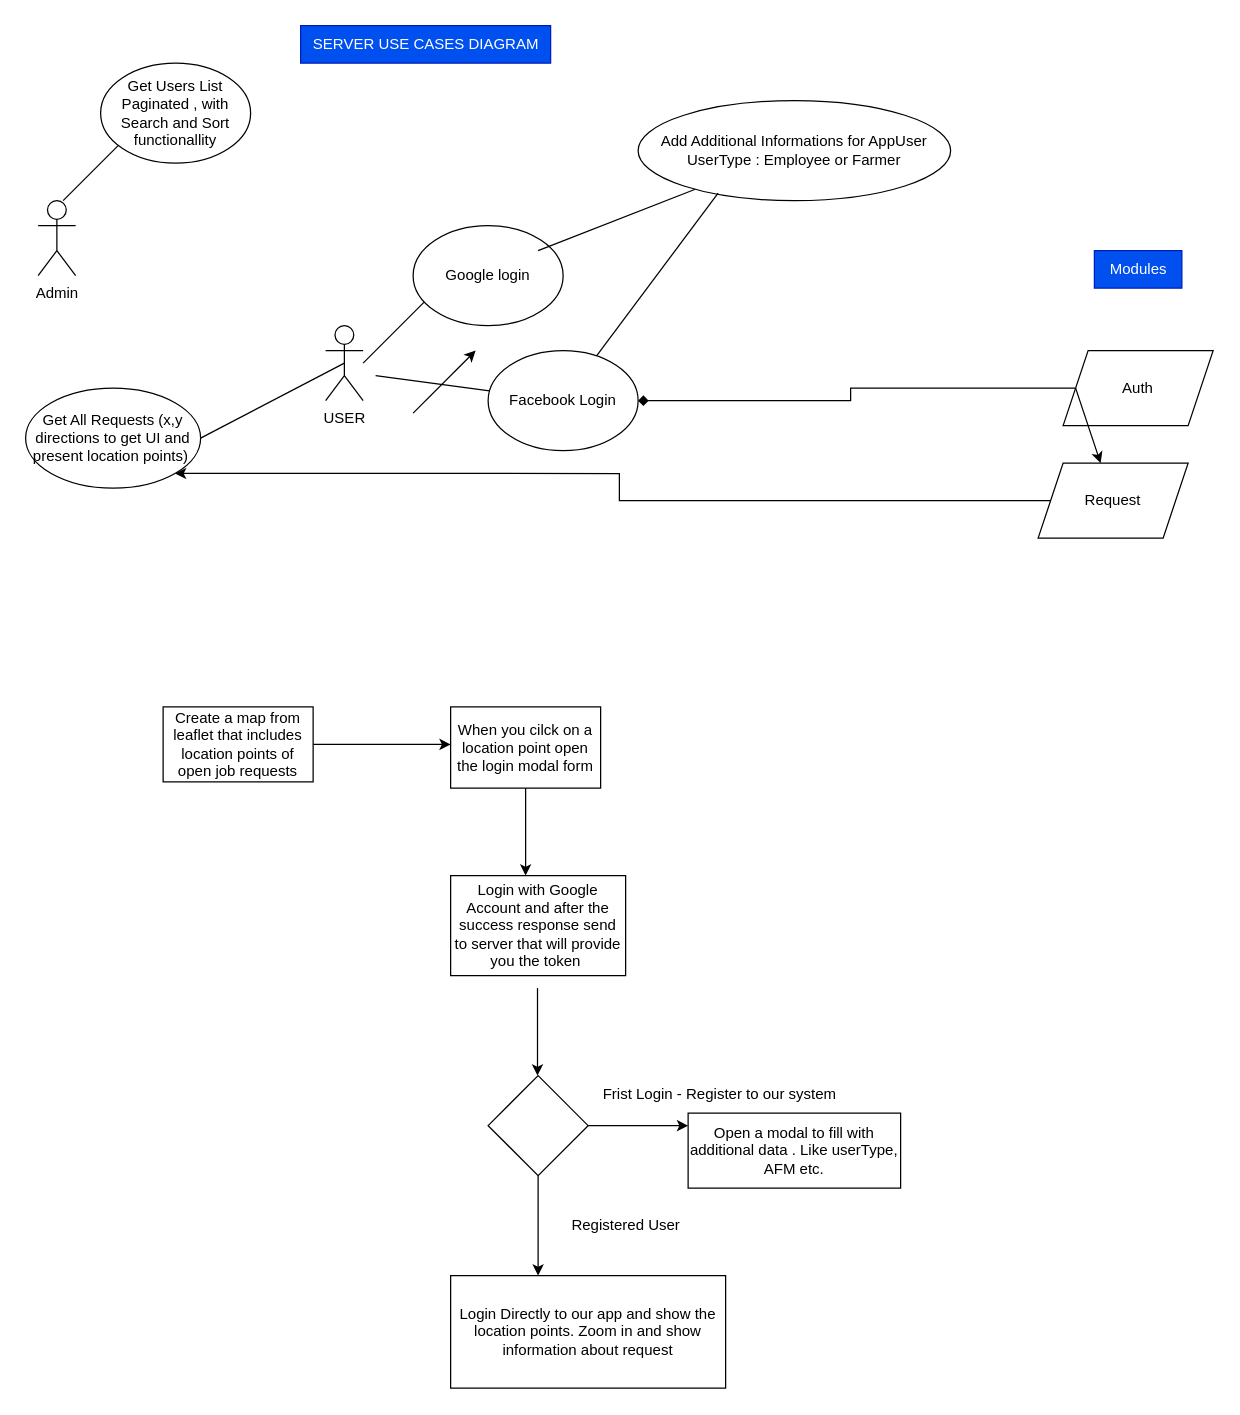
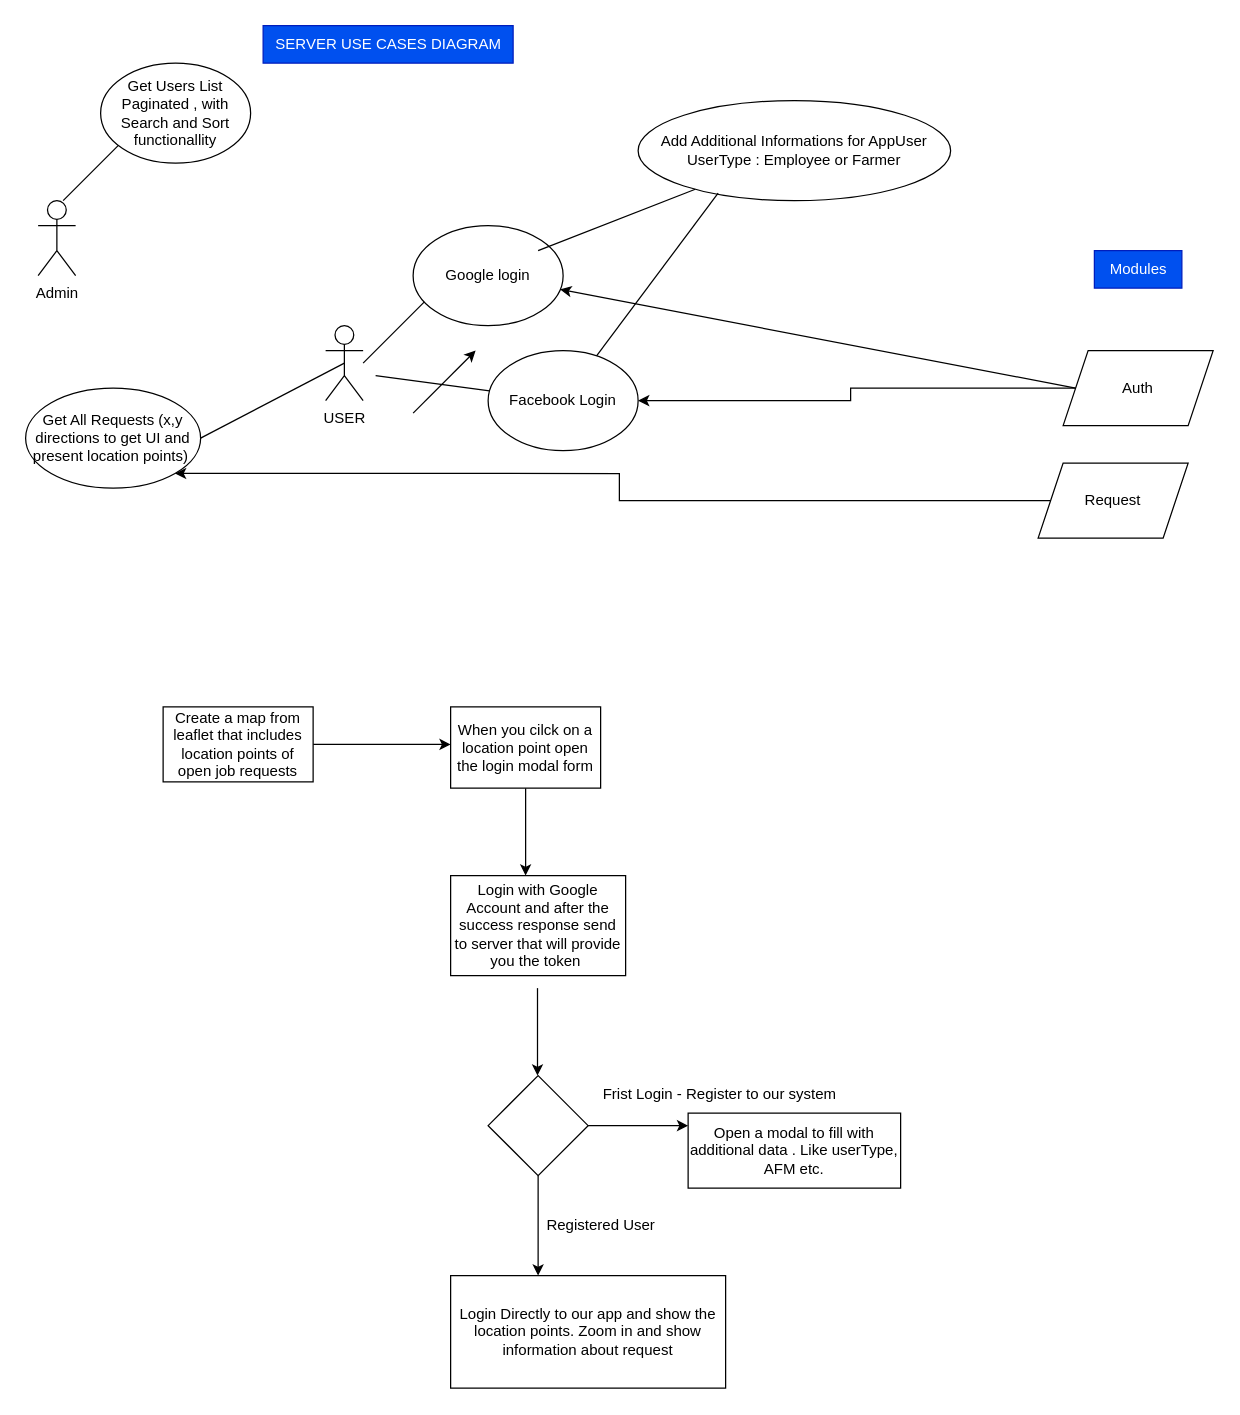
node "SERVER USE CASES DIAGRAM": moved (426, 44) -> (388, 44)
edge "Auth" -> "Facebook Login": arrowhead diamond -> classic
edge "Auth" -> "Request": now "Auth" -> "Google login"
node "Registered User": moved (626, 1226) -> (601, 1226)
